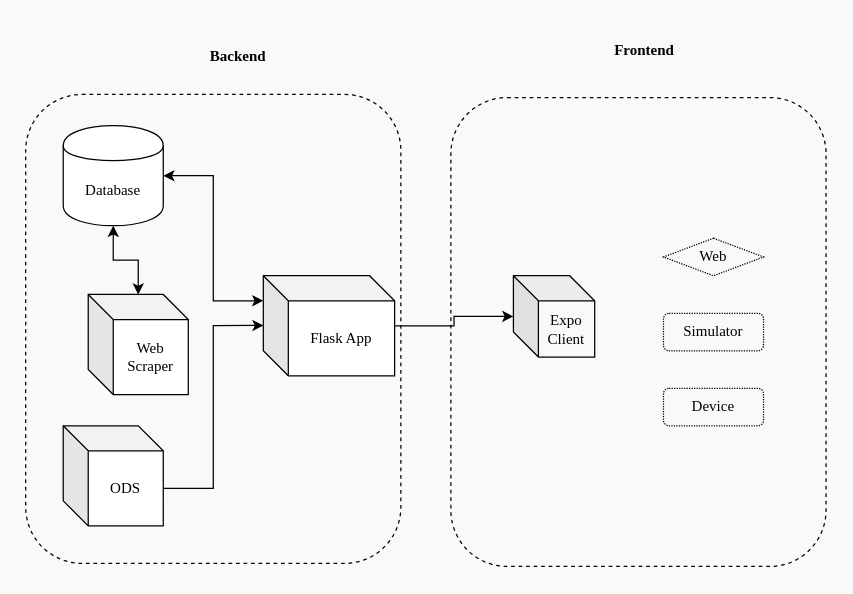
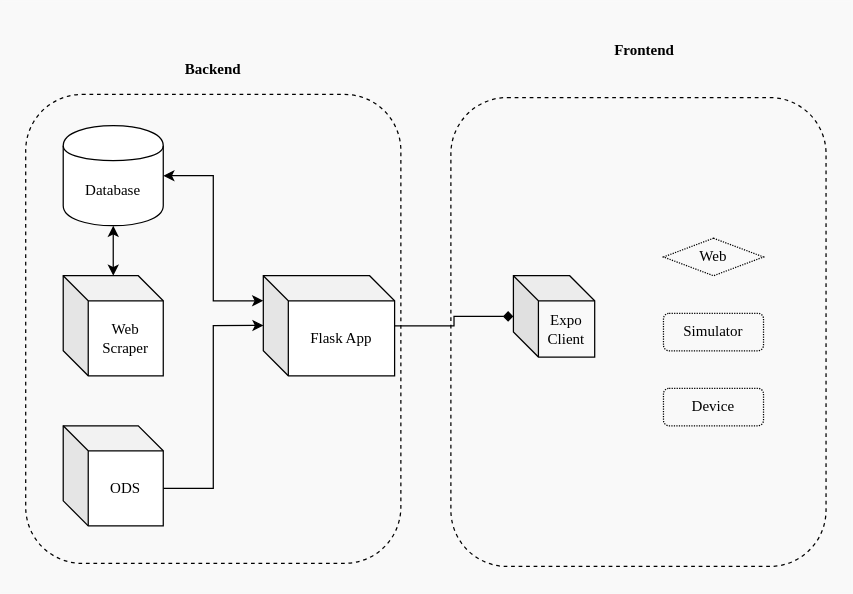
node "Backend": moved (238, 57) -> (213, 69)
edge "Flask App" -> "Expo Client": arrowhead classic -> diamond
node "Web Scraper": moved (138, 344) -> (113, 326)
